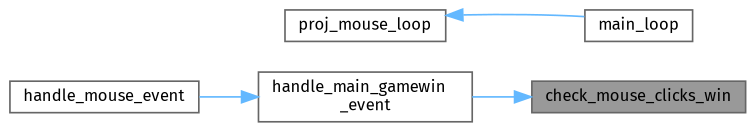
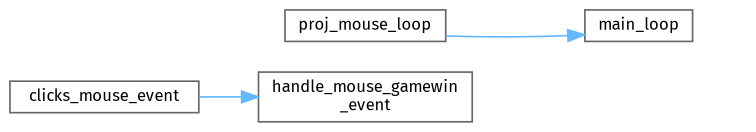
edge "main_loop" -> "proj_mouse_loop": reversed
node "handle_mouse_event": label "handle_mouse_event" -> "clicks_mouse_event"
node "handle_main_gamewin _event": label "handle_main_gamewin _event" -> "handle_mouse_gamewin _event"
node "check_mouse_clicks_win": removed
